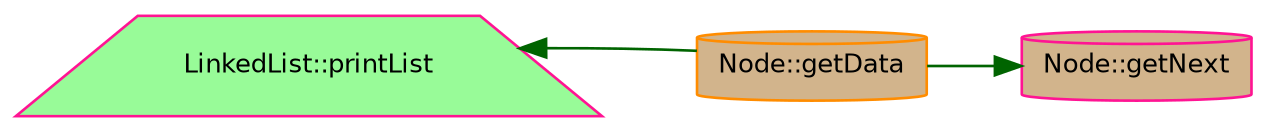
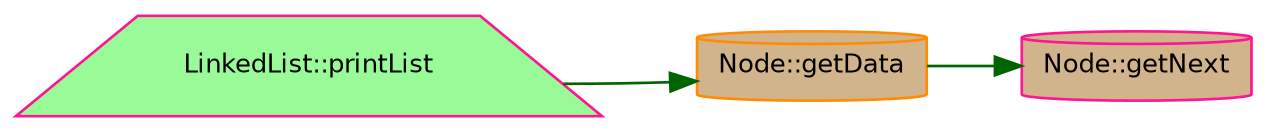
edge "Node::getData" -> "LinkedList::printList": reversed
